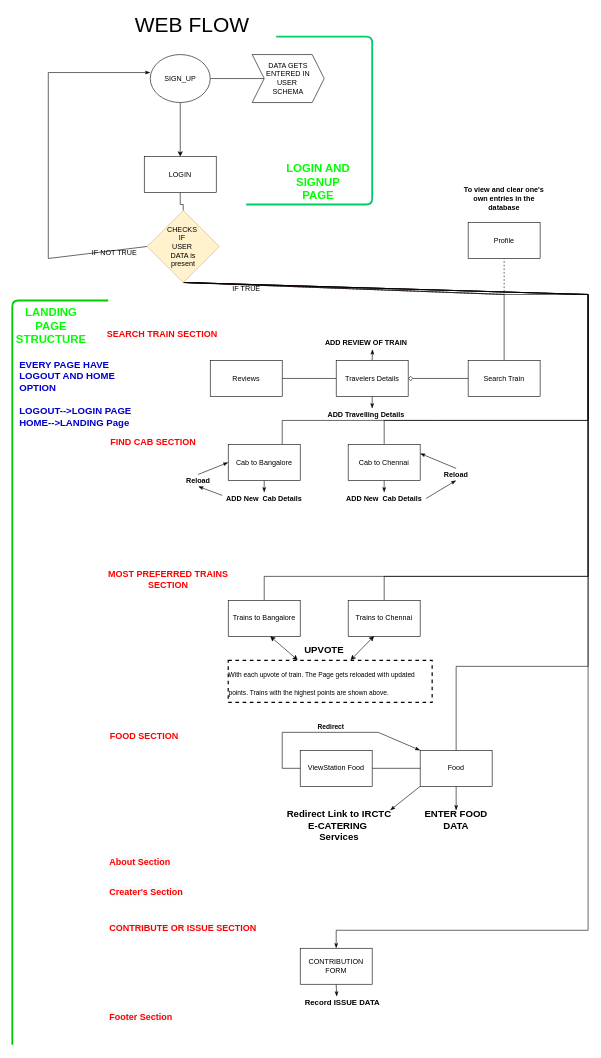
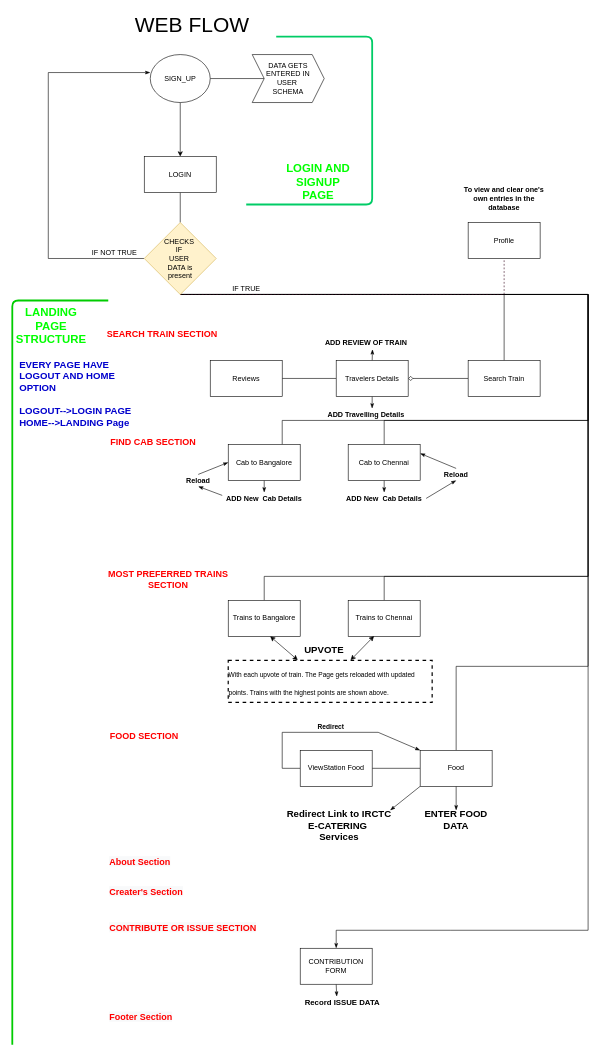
node "CHECKS IF USER DATA is present": moved (183, 246) -> (180, 258)
